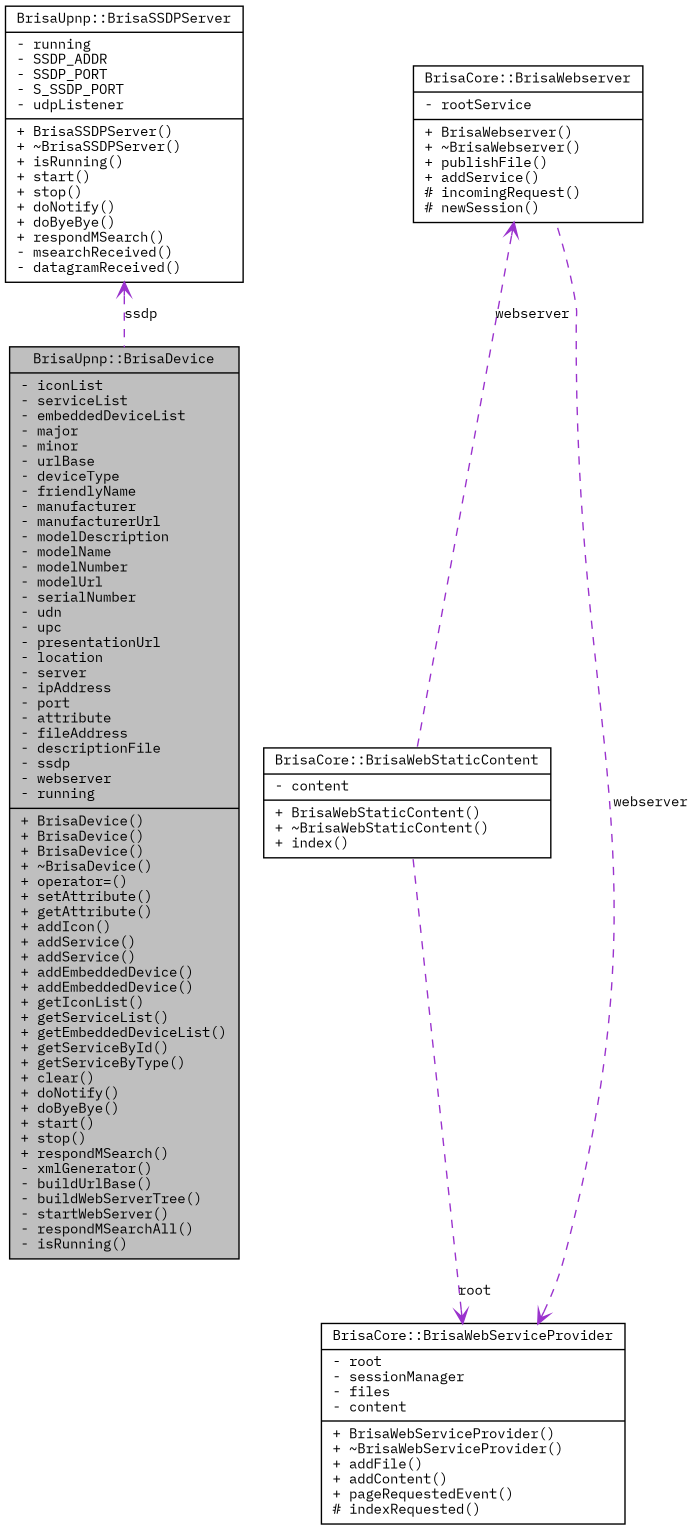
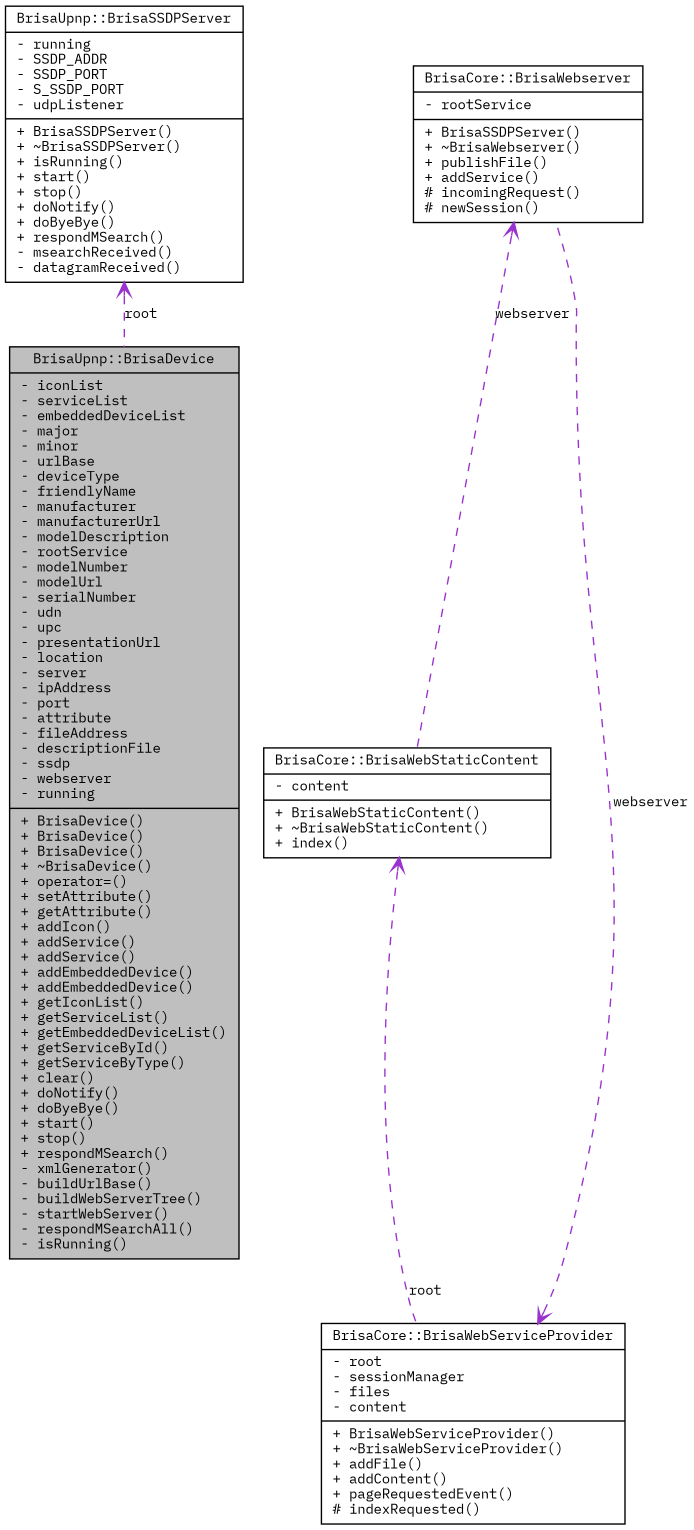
node "BrisaCore::BrisaWebserver": text "+ BrisaWebserver()" -> "+ BrisaSSDPServer()"
edge "BrisaUpnp::BrisaDevice" -> "BrisaUpnp::BrisaSSDPServer": label "ssdp" -> "root"
node "BrisaUpnp::BrisaDevice": text "- modelName" -> "- rootService"
edge "BrisaCore::BrisaWebStaticContent" -> "BrisaCore::BrisaWebServiceProvider": reversed
